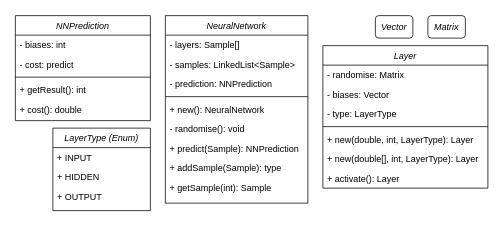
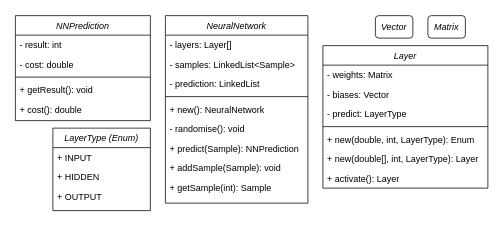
node "- biases: int": label "- biases: int" -> "- result: int"
node "- layers: Sample[]": label "- layers: Sample[]" -> "- layers: Layer[]"
node "- cost: predict": label "- cost: predict" -> "- cost: double"
node "- randomise: Matrix": label "- randomise: Matrix" -> "- weights: Matrix"
node "- prediction: NNPrediction": label "- prediction: NNPrediction" -> "- prediction: LinkedList"
node "+ getResult(): int": label "+ getResult(): int" -> "+ getResult(): void"
node "- type: LayerType": label "- type: LayerType" -> "- predict: LayerType"
node "+ new(double, int, LayerType): Layer": label "+ new(double, int, LayerType): Layer" -> "+ new(double, int, LayerType): Enum"
node "+ addSample(Sample): type": label "+ addSample(Sample): type" -> "+ addSample(Sample): void"
